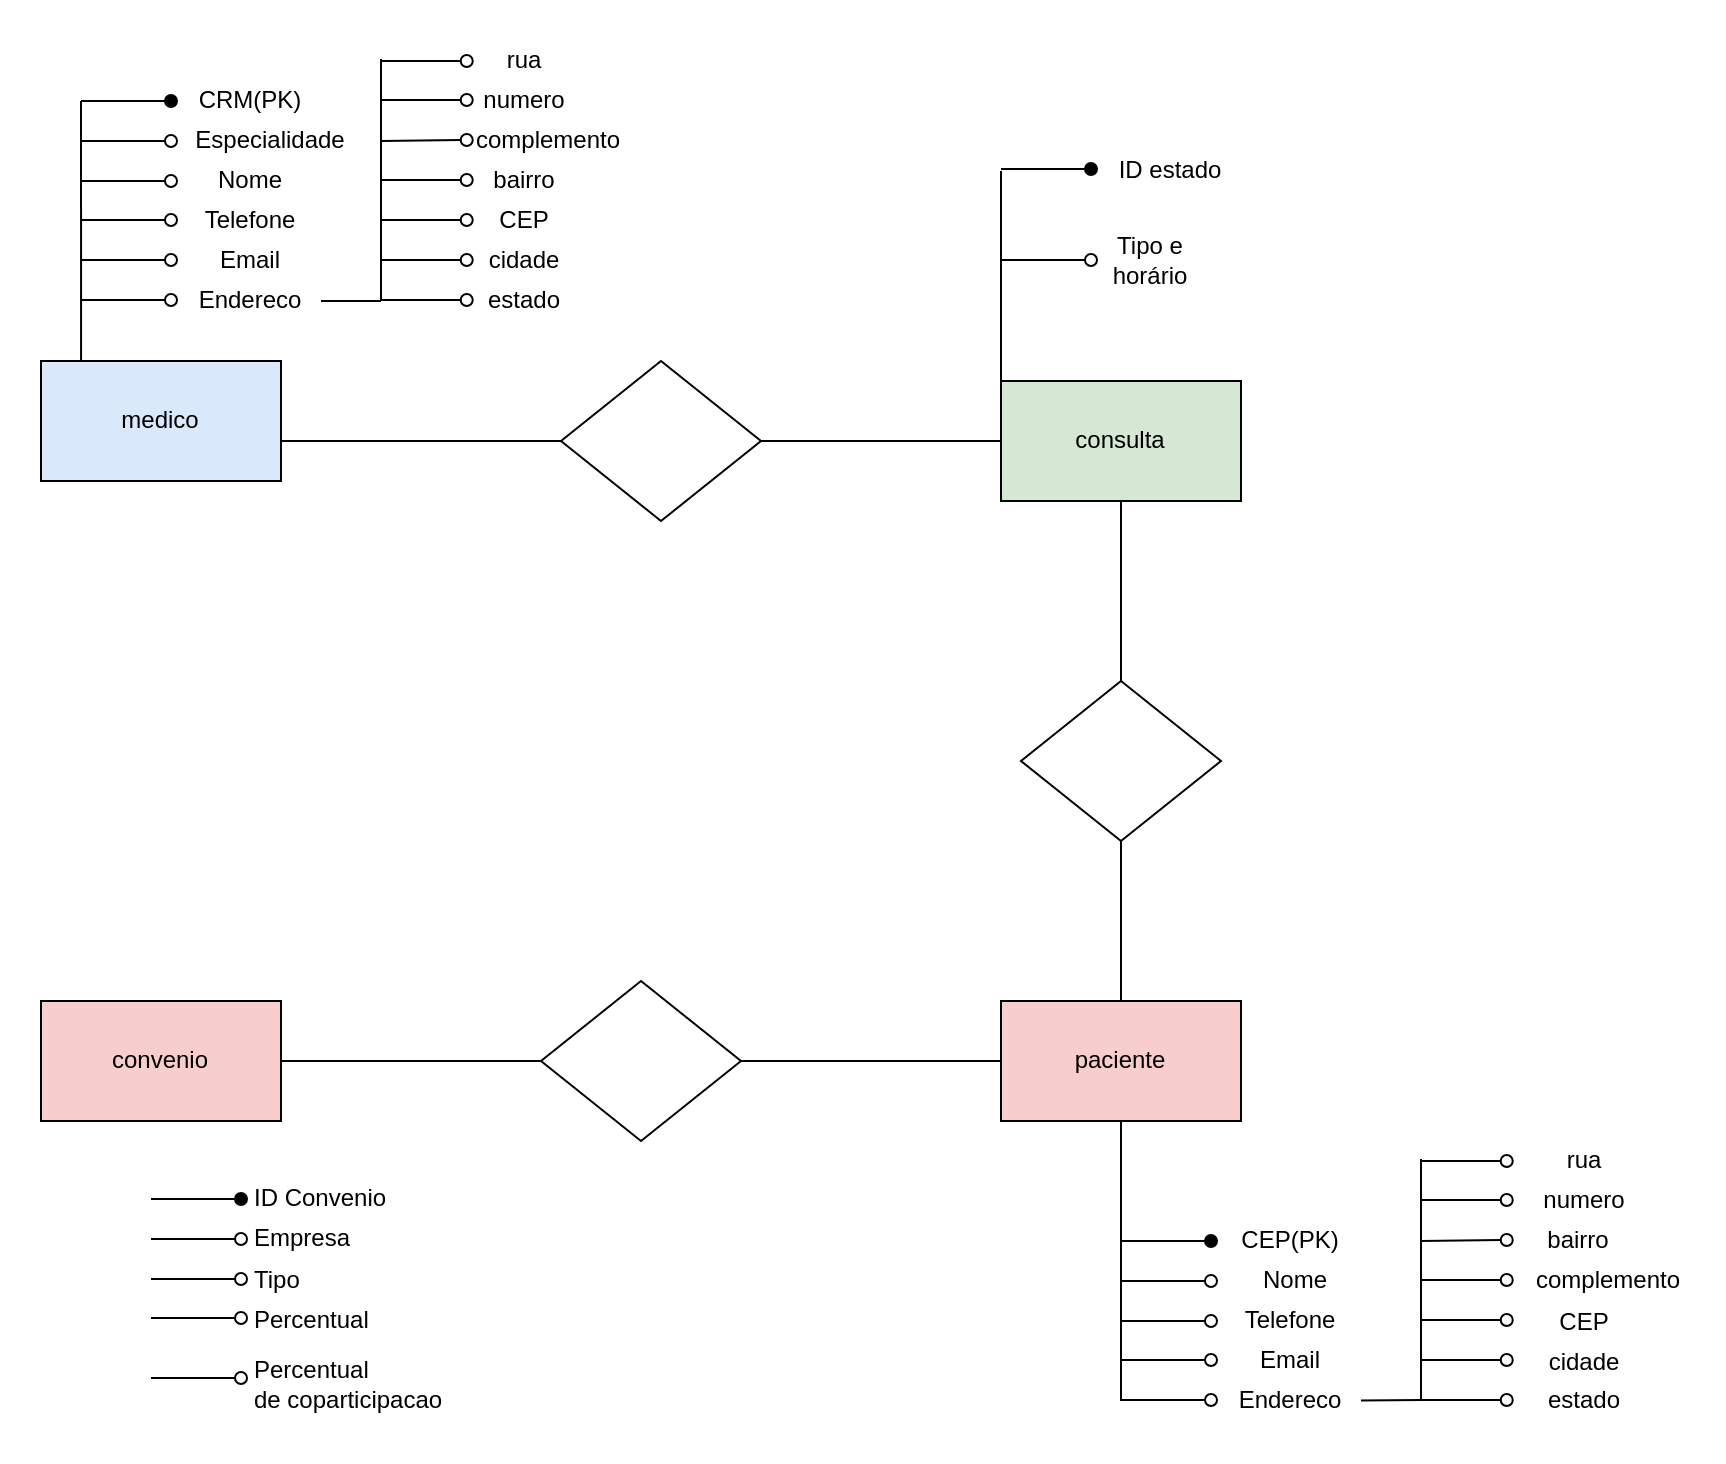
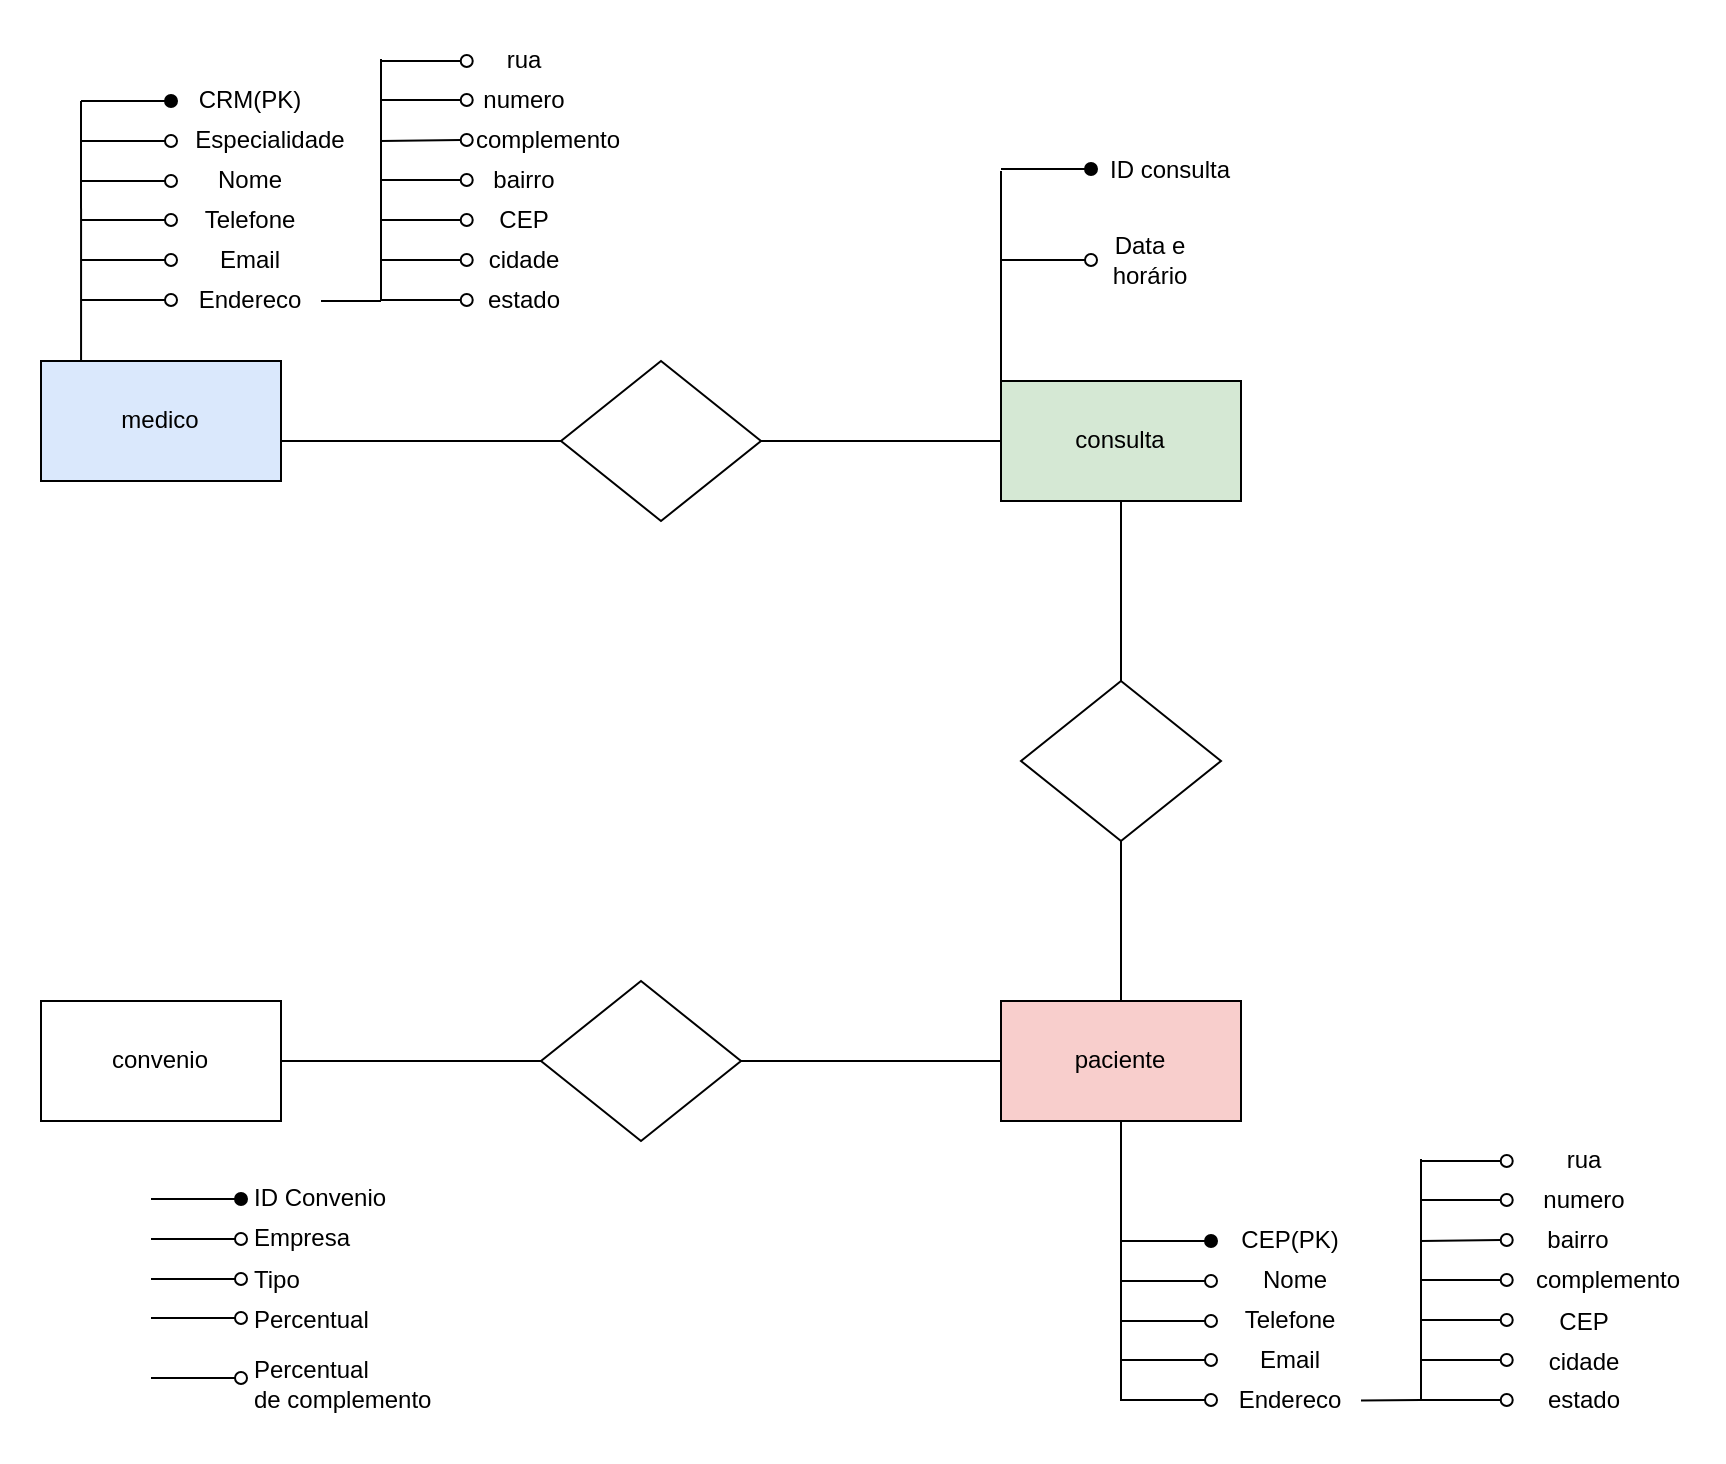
node "ID estado": label "ID estado" -> "ID consulta"
node "Tipo e horário": label "Tipo e horário" -> "Data e horário"
node "convenio": fillcolor #f8cecc -> #ffffff
node "Percentual de coparticipacao": label "Percentual de coparticipacao" -> "Percentual de complemento"
